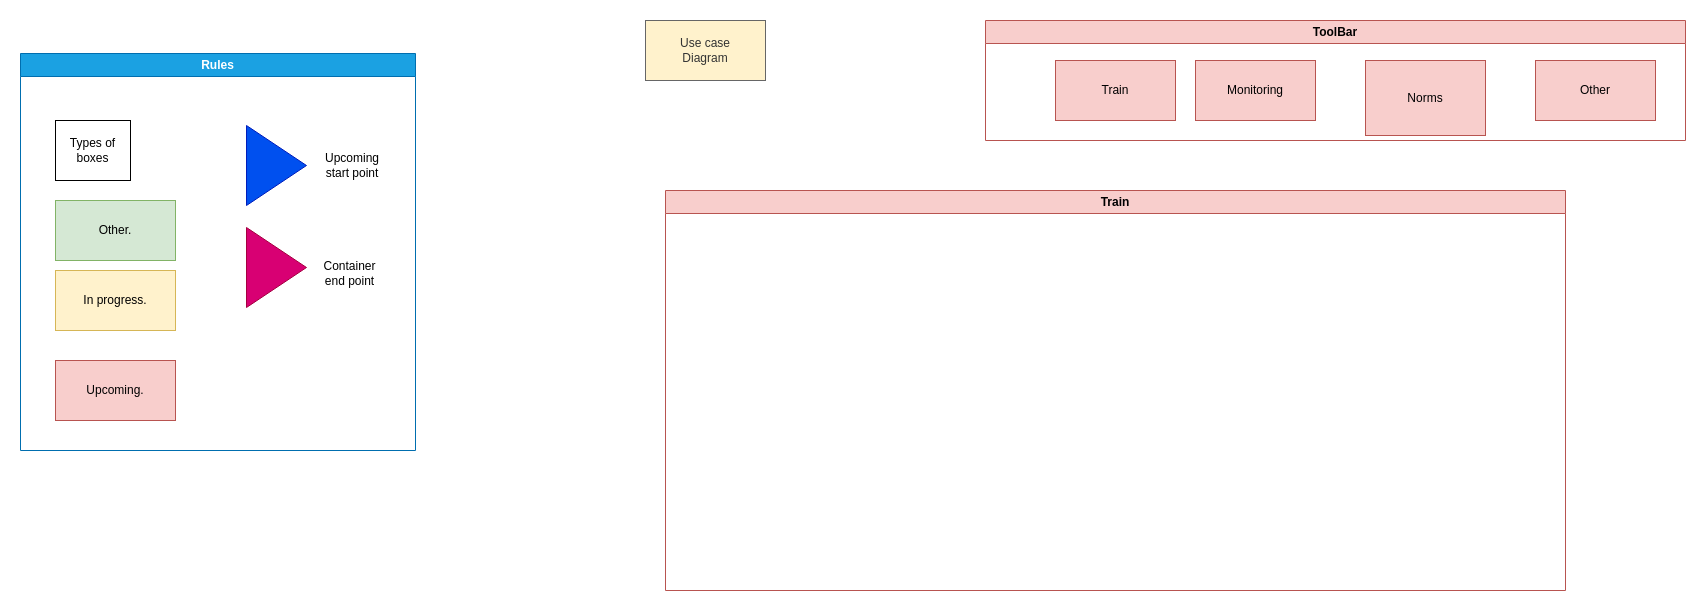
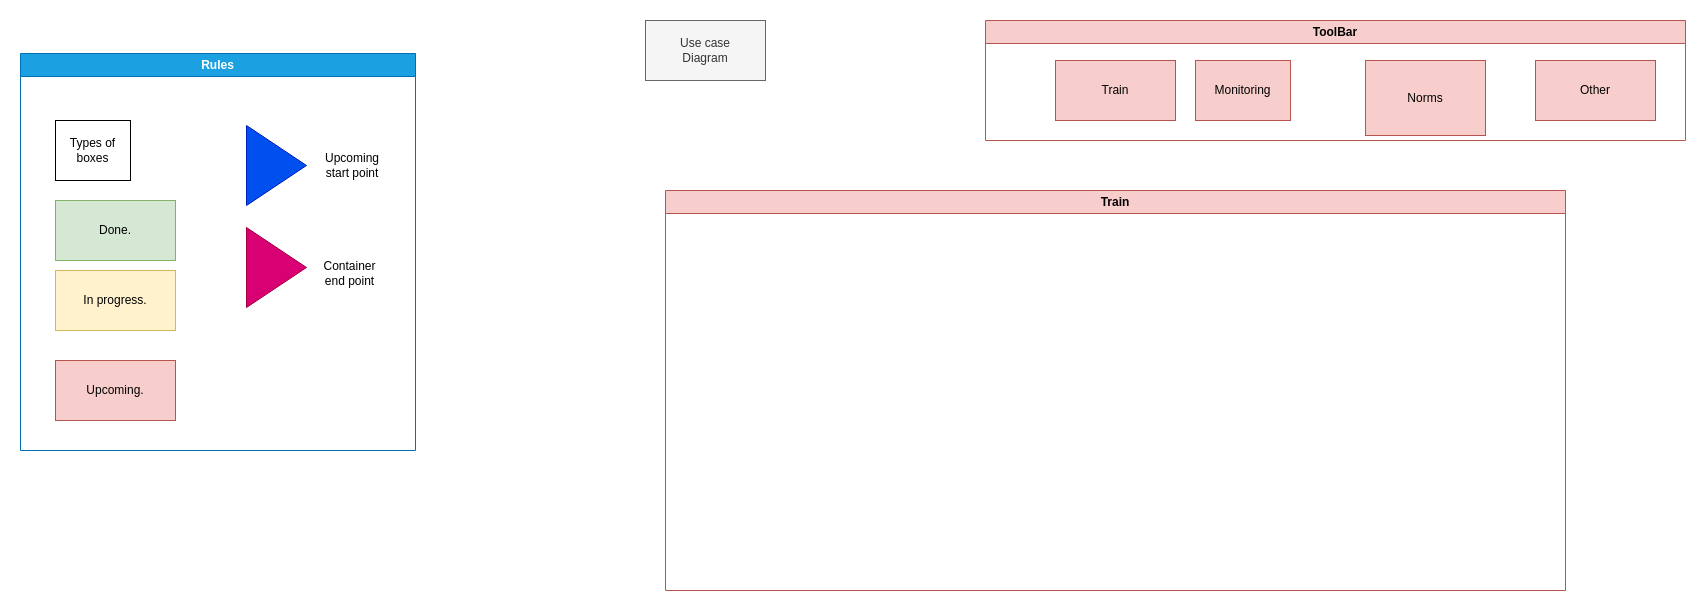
node "Use case Diagram": fillcolor #fff2cc -> #f5f5f5
node "Monitoring": size 120x60 -> 95x60
node "Other.": label "Other." -> "Done."
